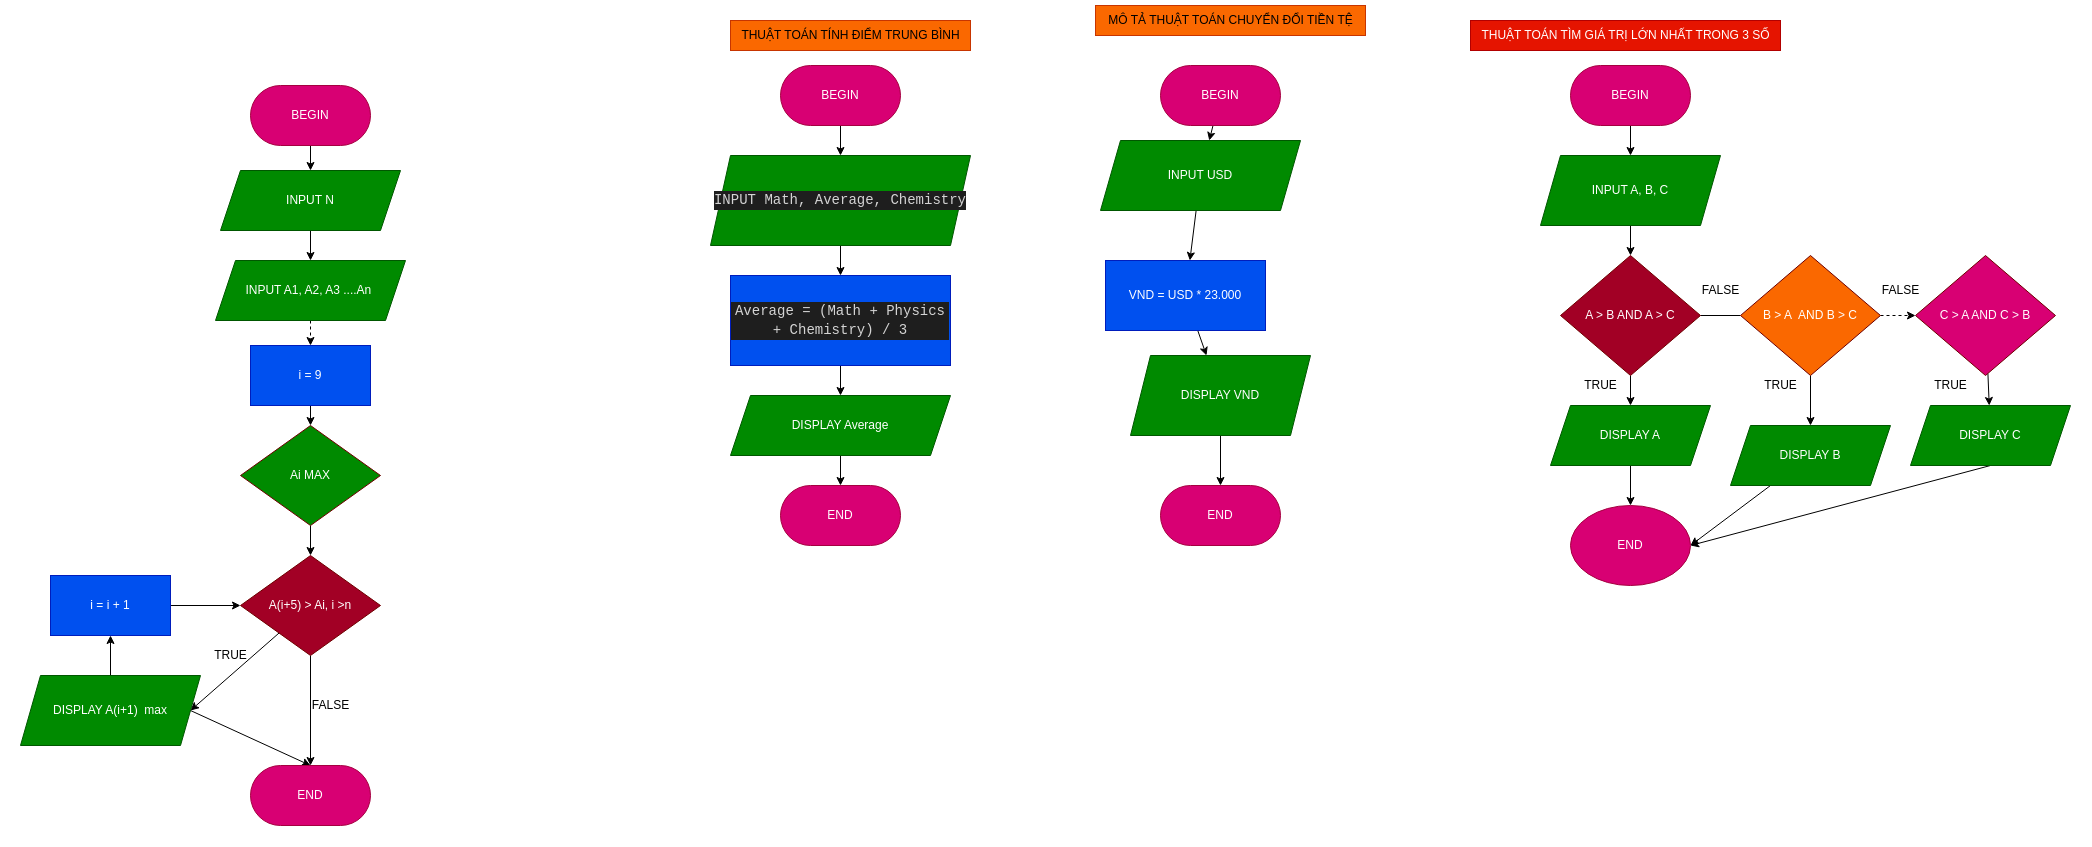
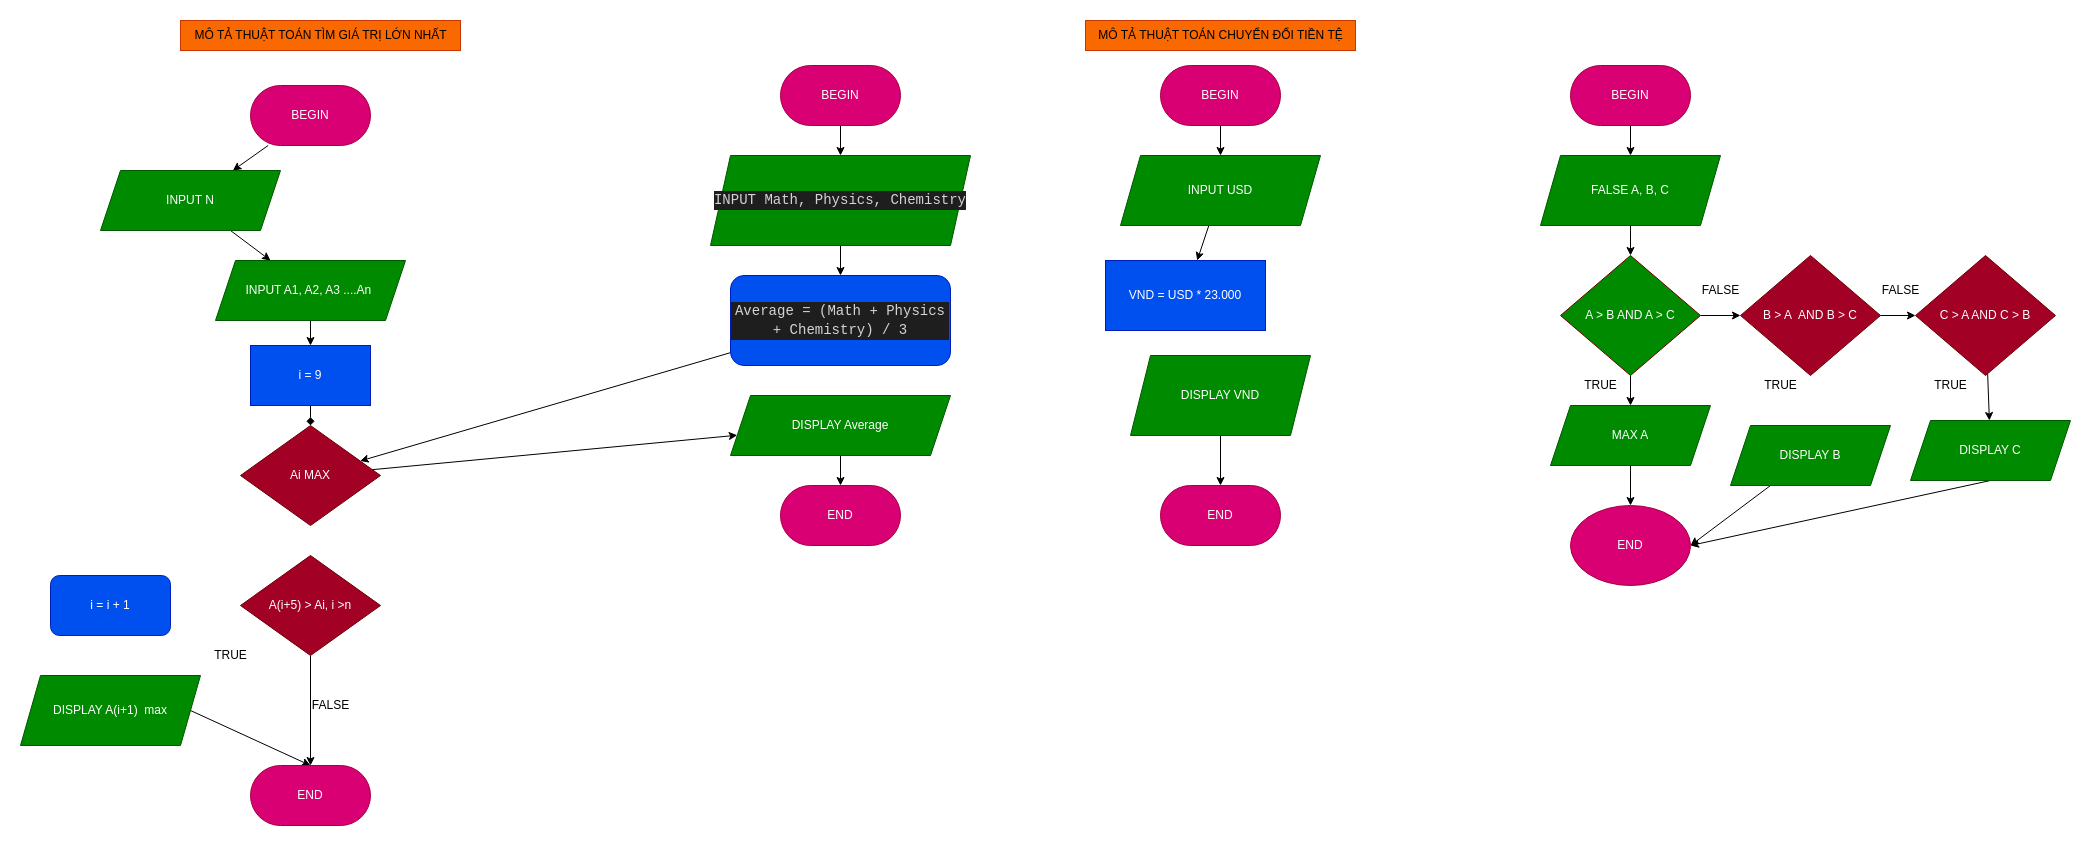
node "MÔ TẢ THUẬT TOÁN CHUYỂN ĐỔI TIỀN TỆ": moved (1231, 21) -> (1221, 36)
node "MÔ TẢ THUẬT TOÁN TÌM GIÁ TRỊ LỚN NHẤT": added
node "THUẬT TOÁN TÍNH ĐIỂM TRUNG BÌNH": removed
node "THUẬT TOÁN TÌM GIÁ TRỊ LỚN NHẤT TRONG 3 SỐ": removed
node "INPUT USD": moved (1201, 176) -> (1221, 191)
node "INPUT A, B, C": label "INPUT A, B, C" -> "FALSE A, B, C"
node "INPUT N": moved (311, 201) -> (191, 201)
node "INPUT Math, Average, Chemistry": label "INPUT Math, Average, Chemistry" -> "INPUT Math, Physics, Chemistry"
node "A > B AND A > C": fillcolor #a20025 -> #008a00
edge "A > B AND A > C" -- "B > A AND B > C": arrowhead none -> classic
node "B > A AND B > C": fillcolor #fa6800 -> #a20025
edge "B > A AND B > C" -> "C > A AND C > B": style dashed -> solid
node "C > A AND C > B": fillcolor #d80073 -> #a20025
node "Average = (Math + Physics + Chemistry) / 3": shape rectangle -> rounded rectangle
edge "INPUT A1, A2, A3 ....An" -> "i = 9": style dashed -> solid
edge "VND = USD * 23.000" -> "DISPLAY VND": removed
edge "Average = (Math + Physics + Chemistry) / 3" -> "DISPLAY Average": now "Average = (Math + Physics + Chemistry) / 3" -> "Ai MAX"
edge "B > A AND B > C" -> "DISPLAY B": removed
edge "i = 9" -> "Ai MAX": arrowhead classic -> diamond
node "DISPLAY A": label "DISPLAY A" -> "MAX A"
node "DISPLAY C": moved (1991, 436) -> (1991, 451)
node "Ai MAX": fillcolor #008a00 -> #a20025
edge "Ai MAX" -> "A(i+5) > Ai, i >n": now "Ai MAX" -> "DISPLAY Average"
node "i = i + 1": shape rectangle -> rounded rectangle
edge "i = i + 1" -> "A(i+5) > Ai, i >n": removed
edge "DISPLAY A(i+1) max" -> "i = i + 1": removed
edge "A(i+5) > Ai, i >n" -> "DISPLAY A(i+1) max": removed
